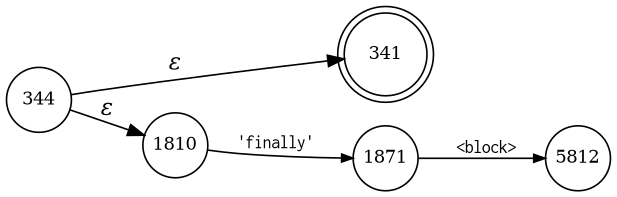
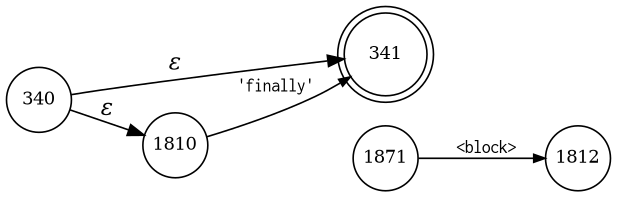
node "344": label "344" -> "340"
edge "1810" -> "1871": now "1810" -> "341"
node "5812": label "5812" -> "1812"
